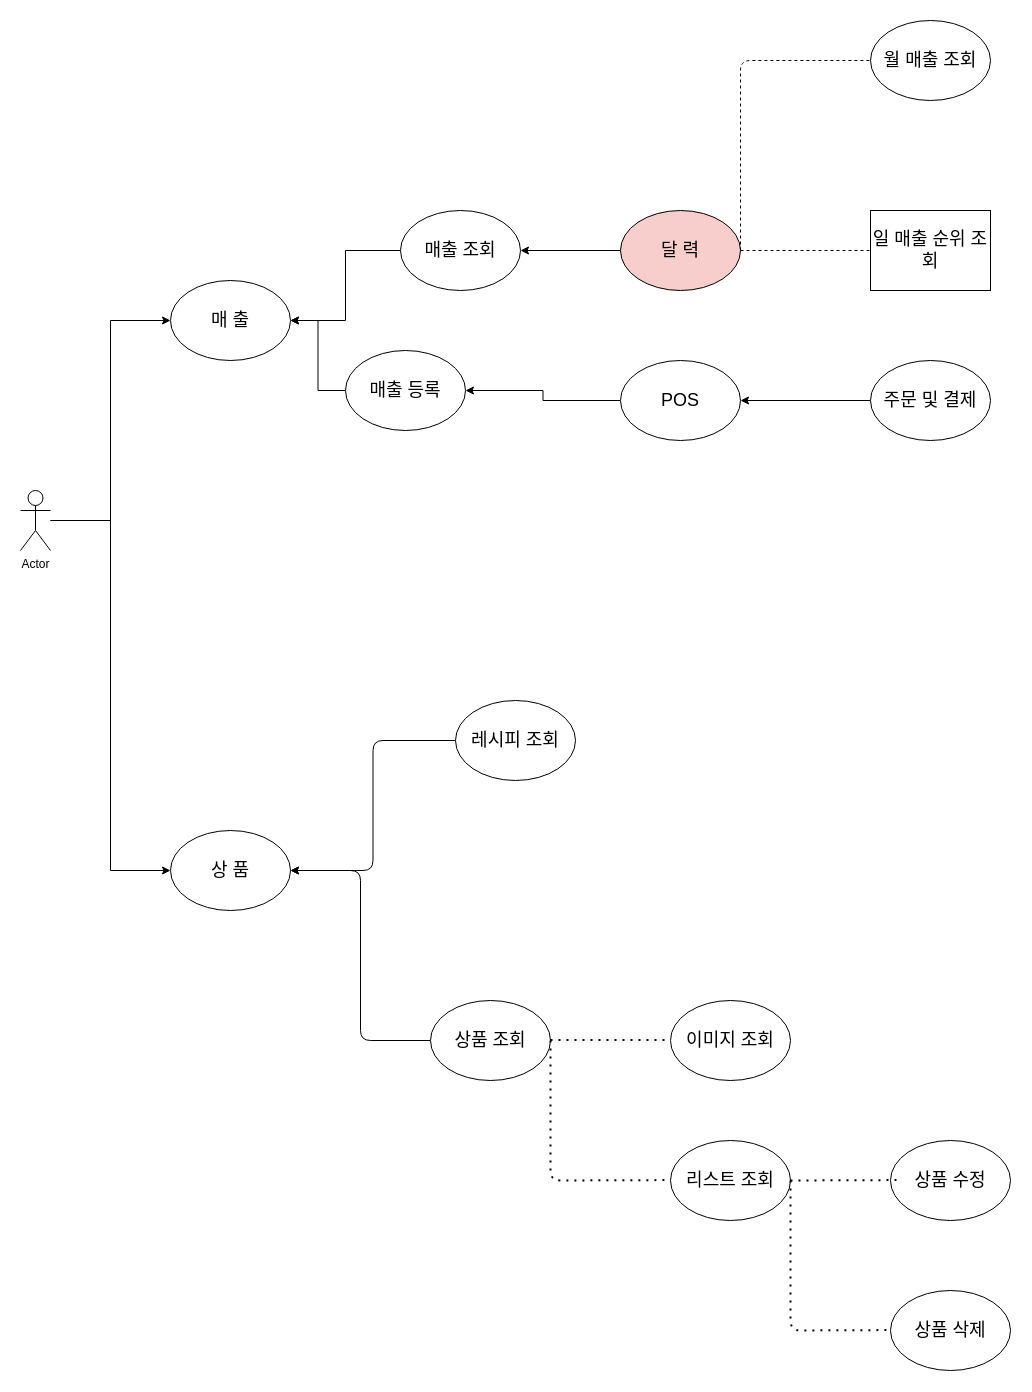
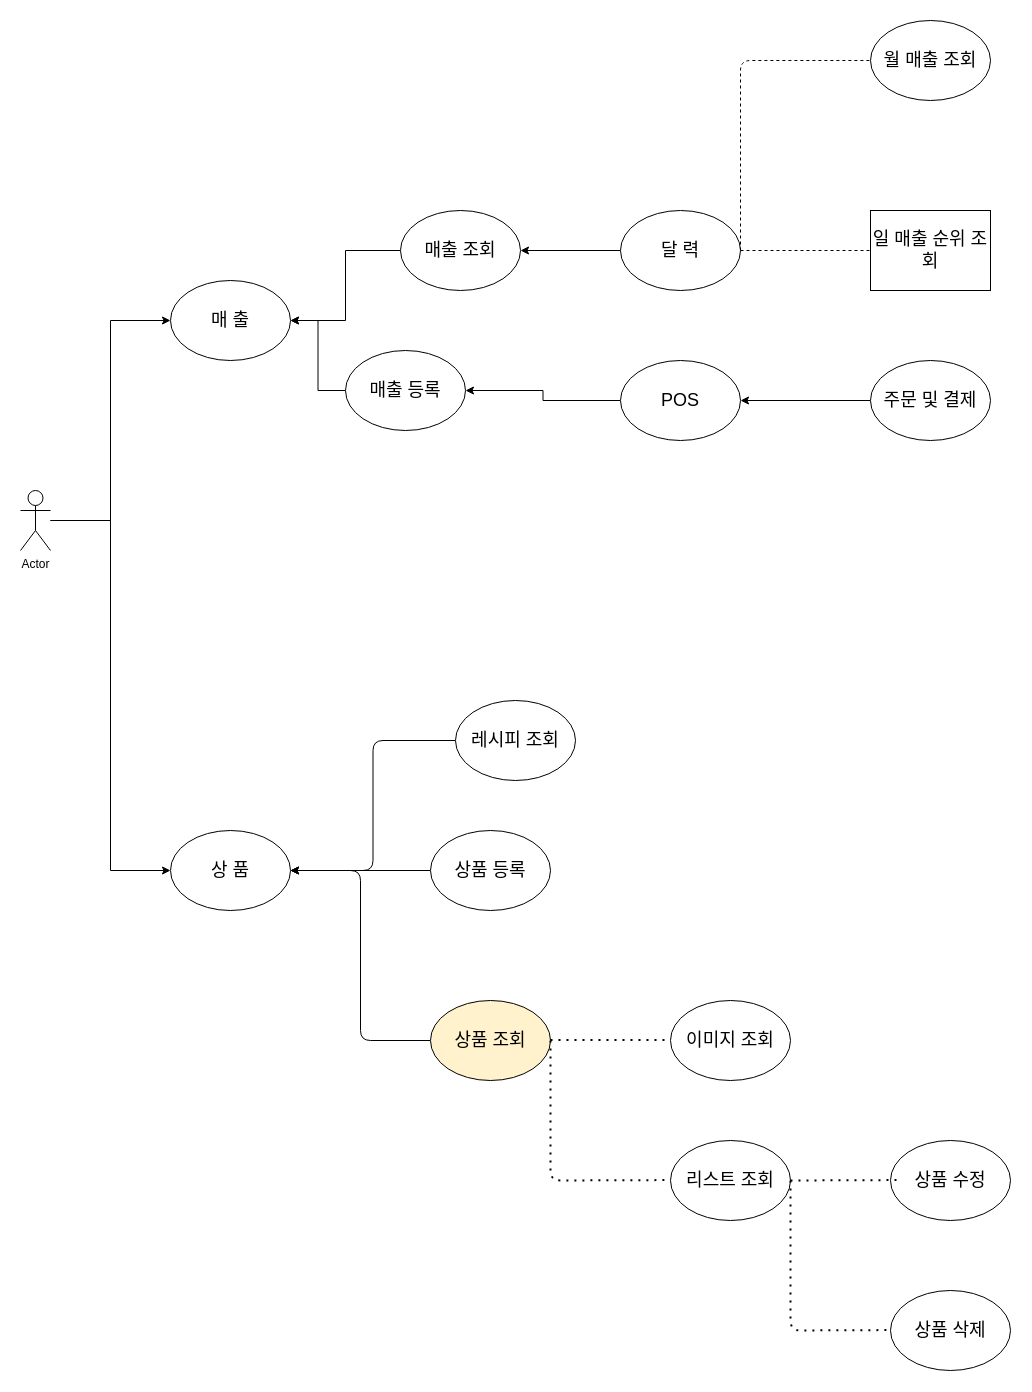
node "달 력": fillcolor #f8cecc -> #ffffff
edge "상품 등록" -> "상 품": added
node "상품 등록": added
node "상품 조회": fillcolor #ffffff -> #fff2cc
